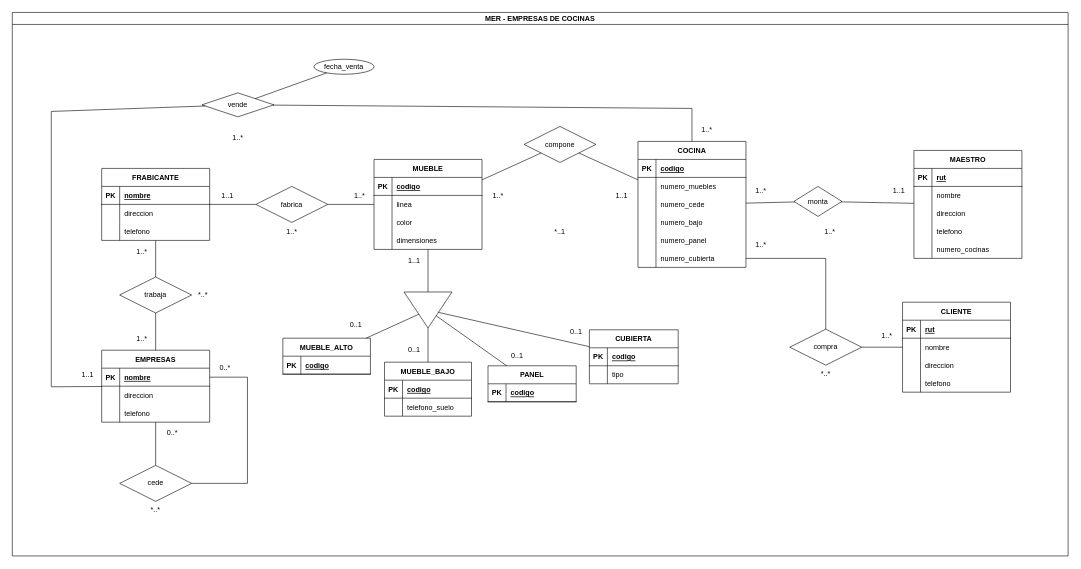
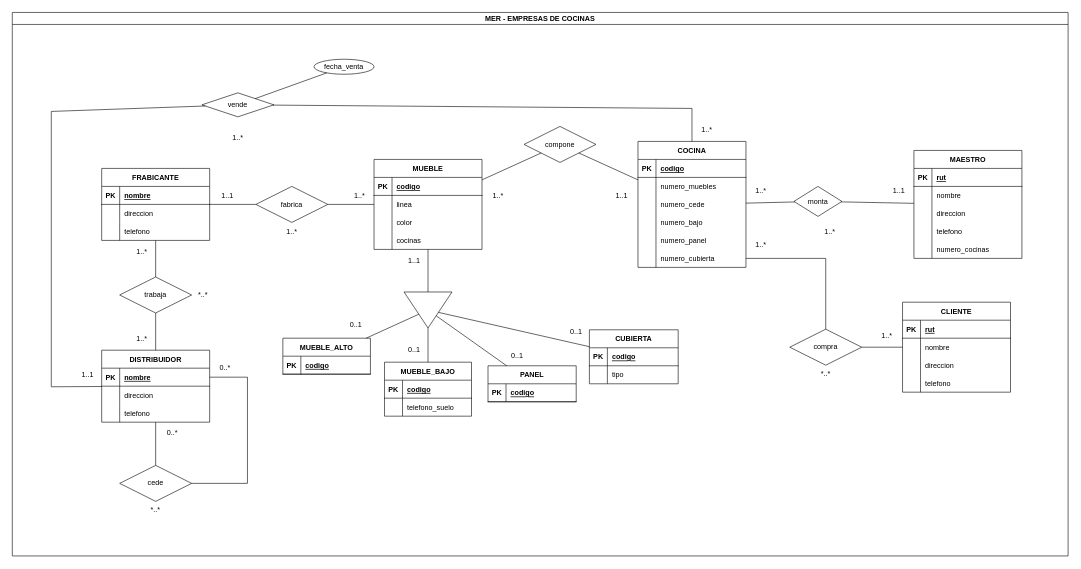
node "*..1": removed
node "dimensiones": label "dimensiones" -> "cocinas"
node "EMPRESAS": label "EMPRESAS" -> "DISTRIBUIDOR"
